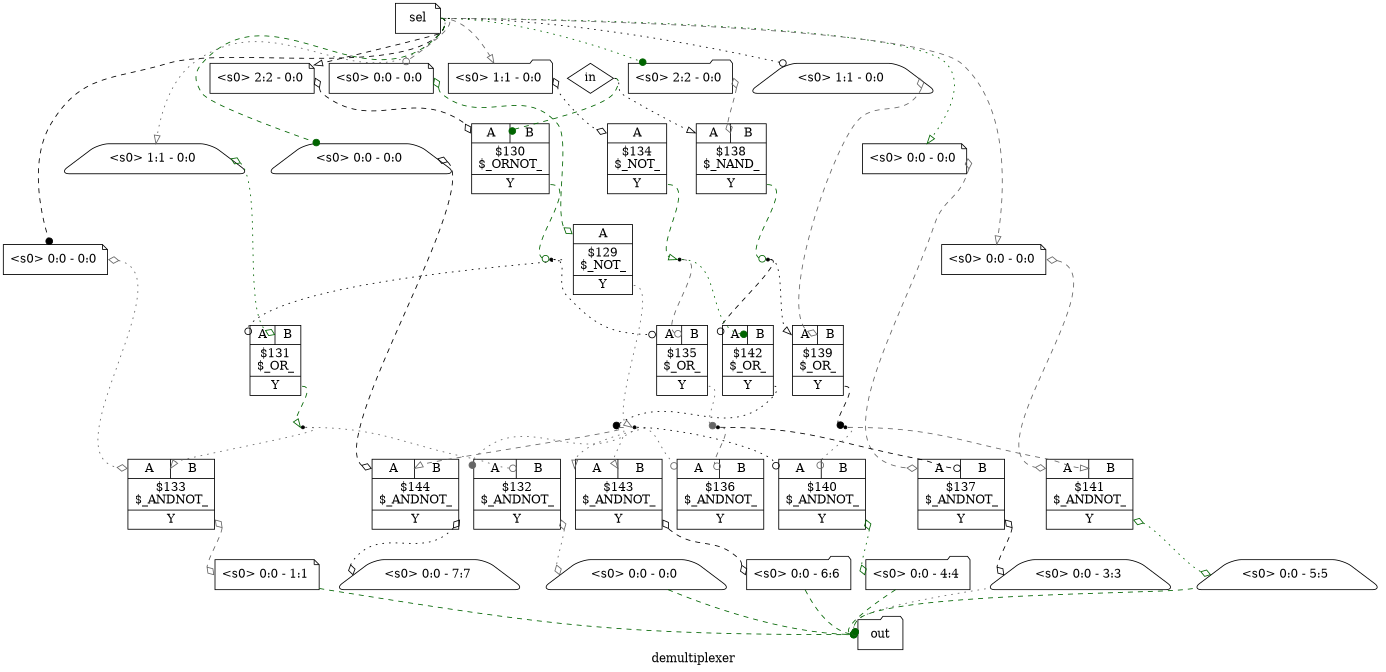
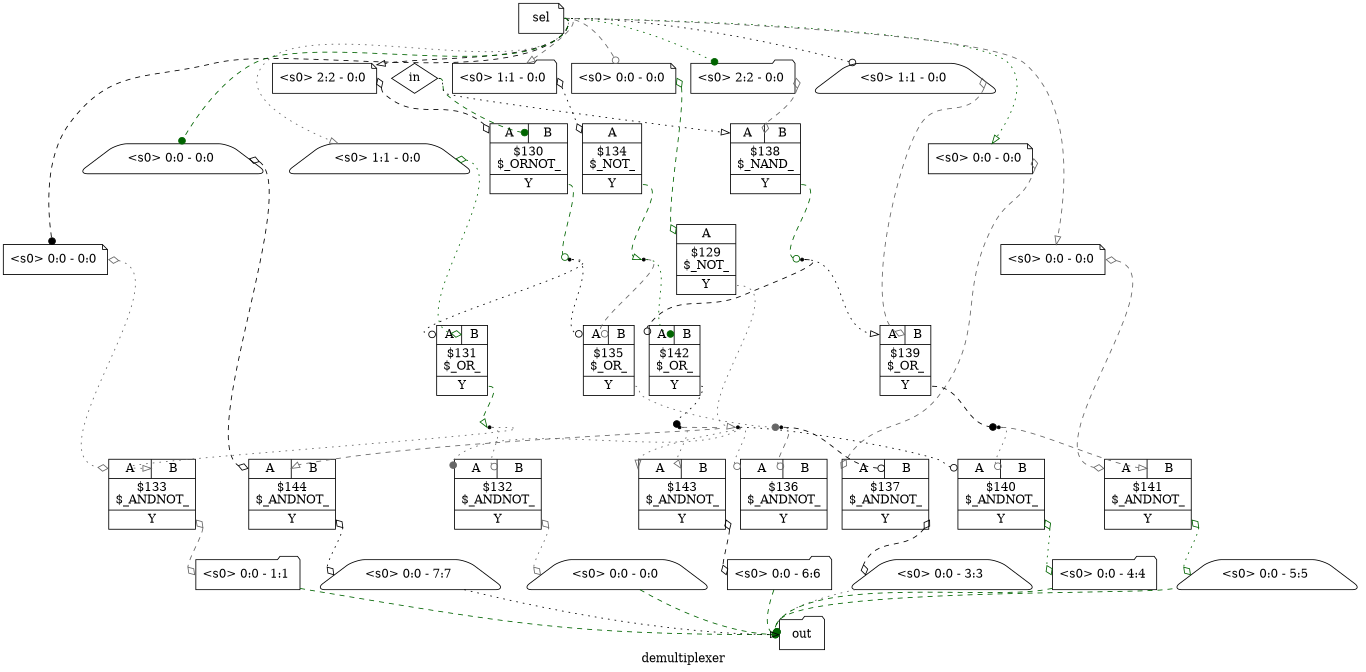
node "<s0> 0:0 - 1:1": shape note -> folder
edge "<s0> 0:0 - 7:7" -> "out": added
